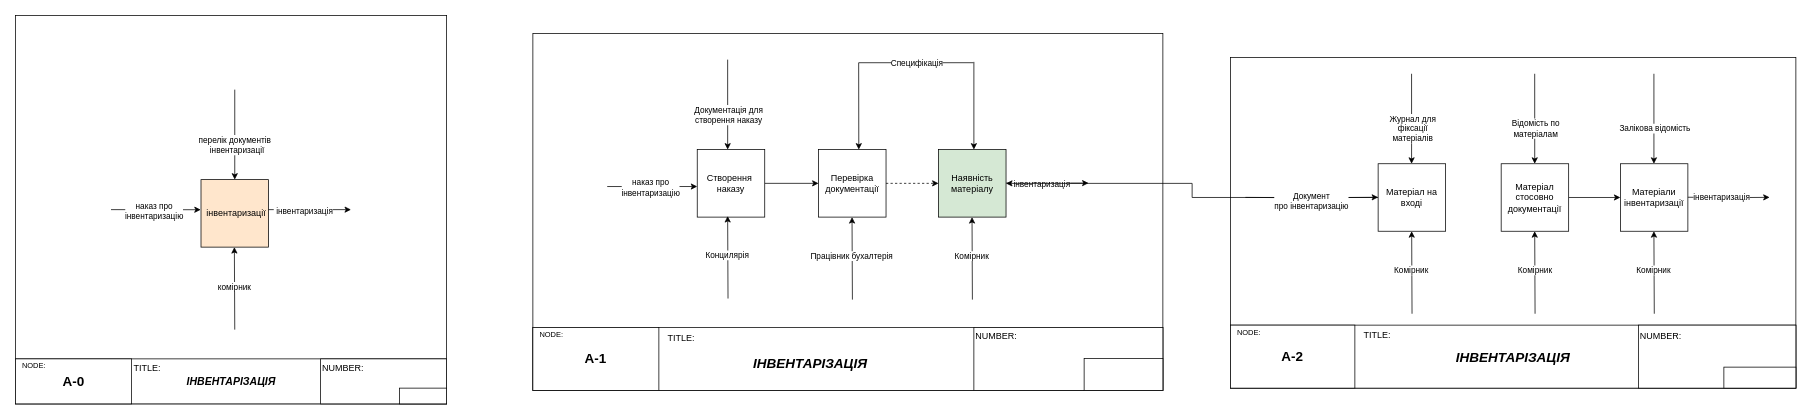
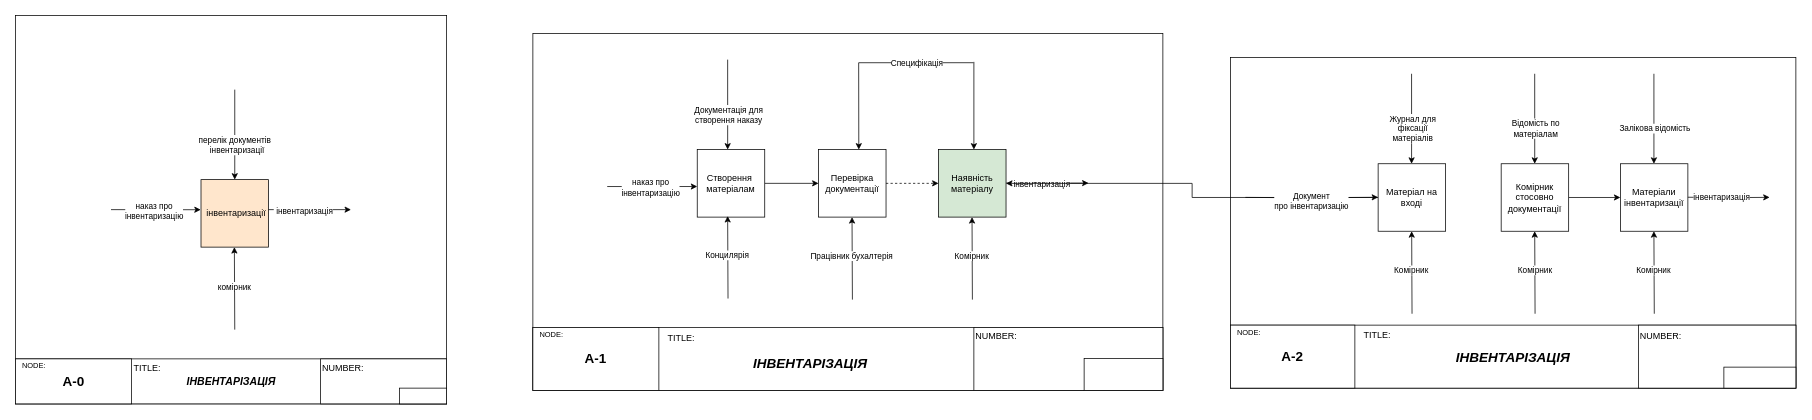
node "Створення наказу": label "Створення наказу" -> "Створення матеріалам"
node "Матеріал стосовно документації": label "Матеріал стосовно документації" -> "Комірник стосовно документації"
